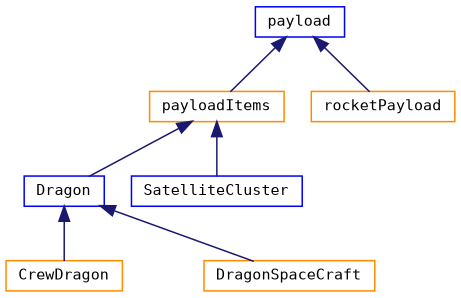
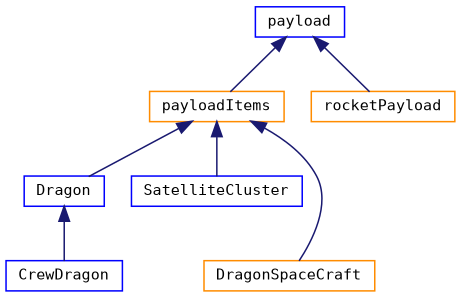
edge "DragonSpaceCraft" -> "Dragon": now "DragonSpaceCraft" -> "payloadItems"
node "CrewDragon": color darkorange -> blue
